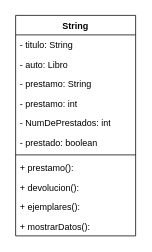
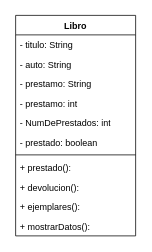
node "String": label "String" -> "Libro"
node "- auto: Libro": label "- auto: Libro" -> "- auto: String"
node "+ prestamo():": label "+ prestamo():" -> "+ prestado():"
